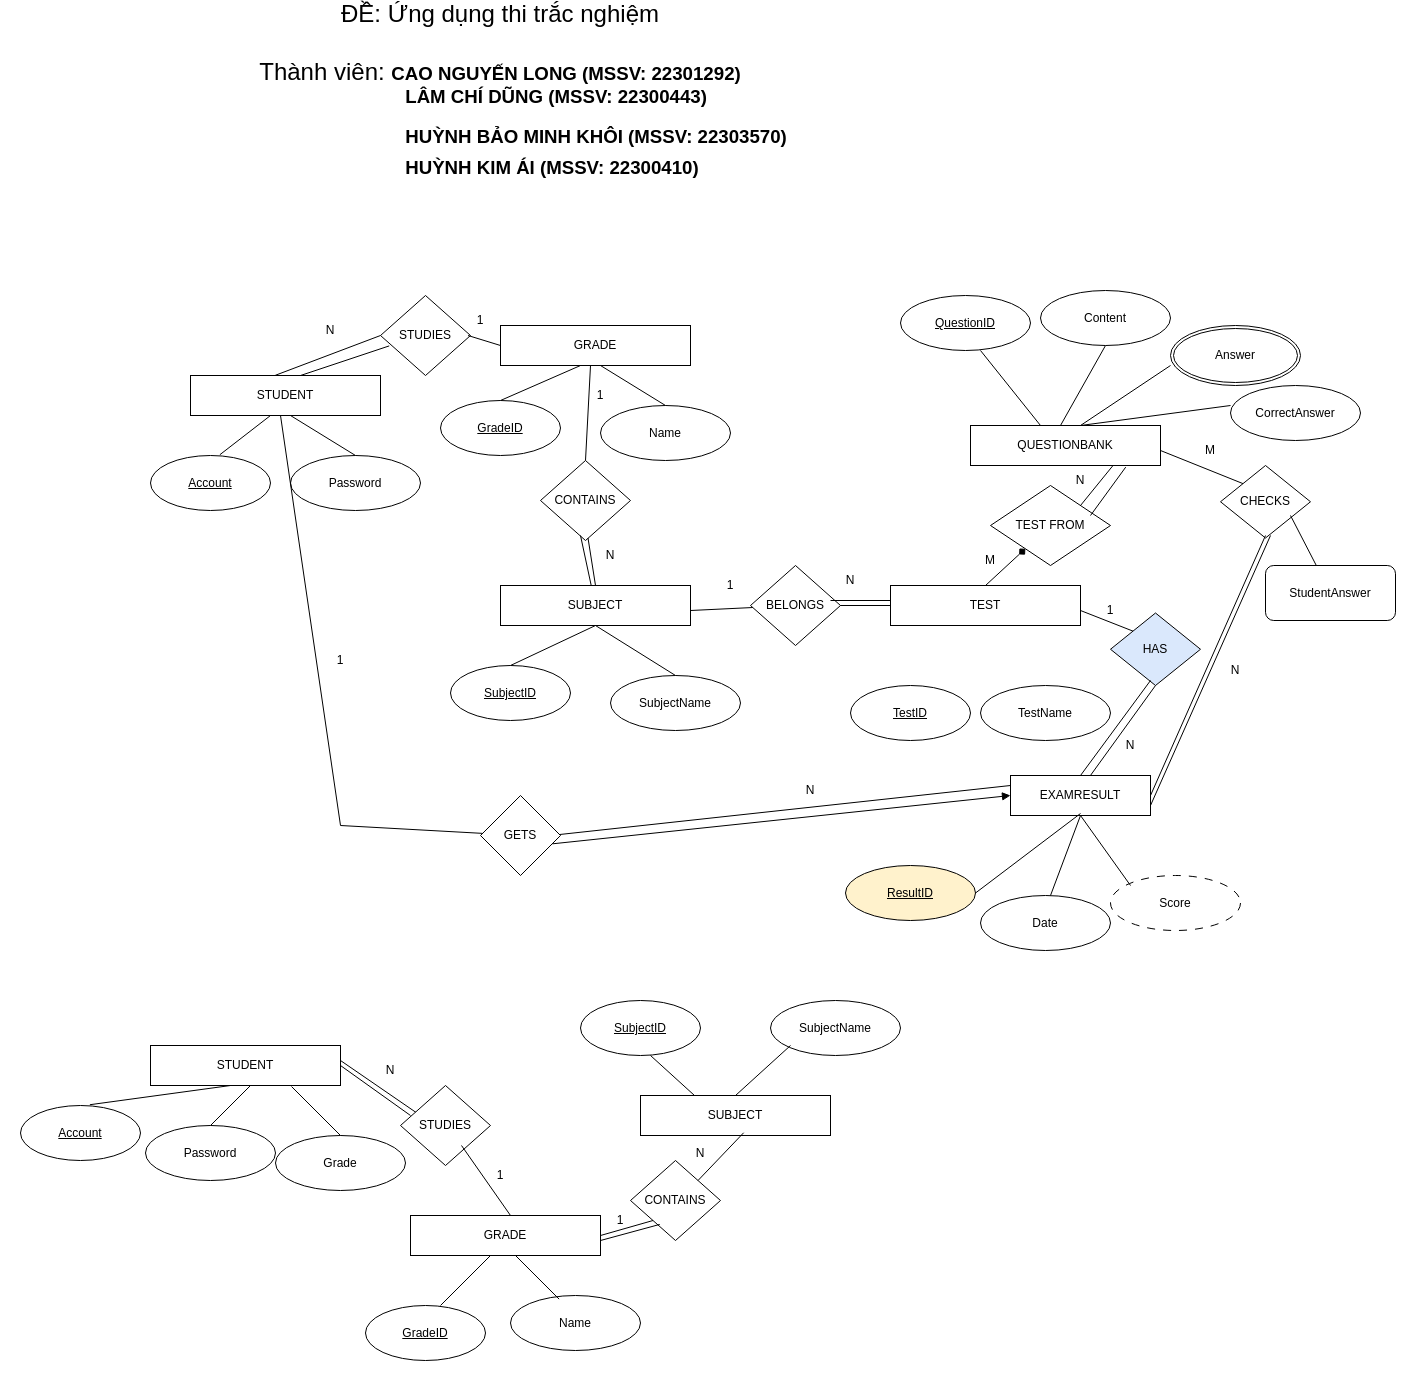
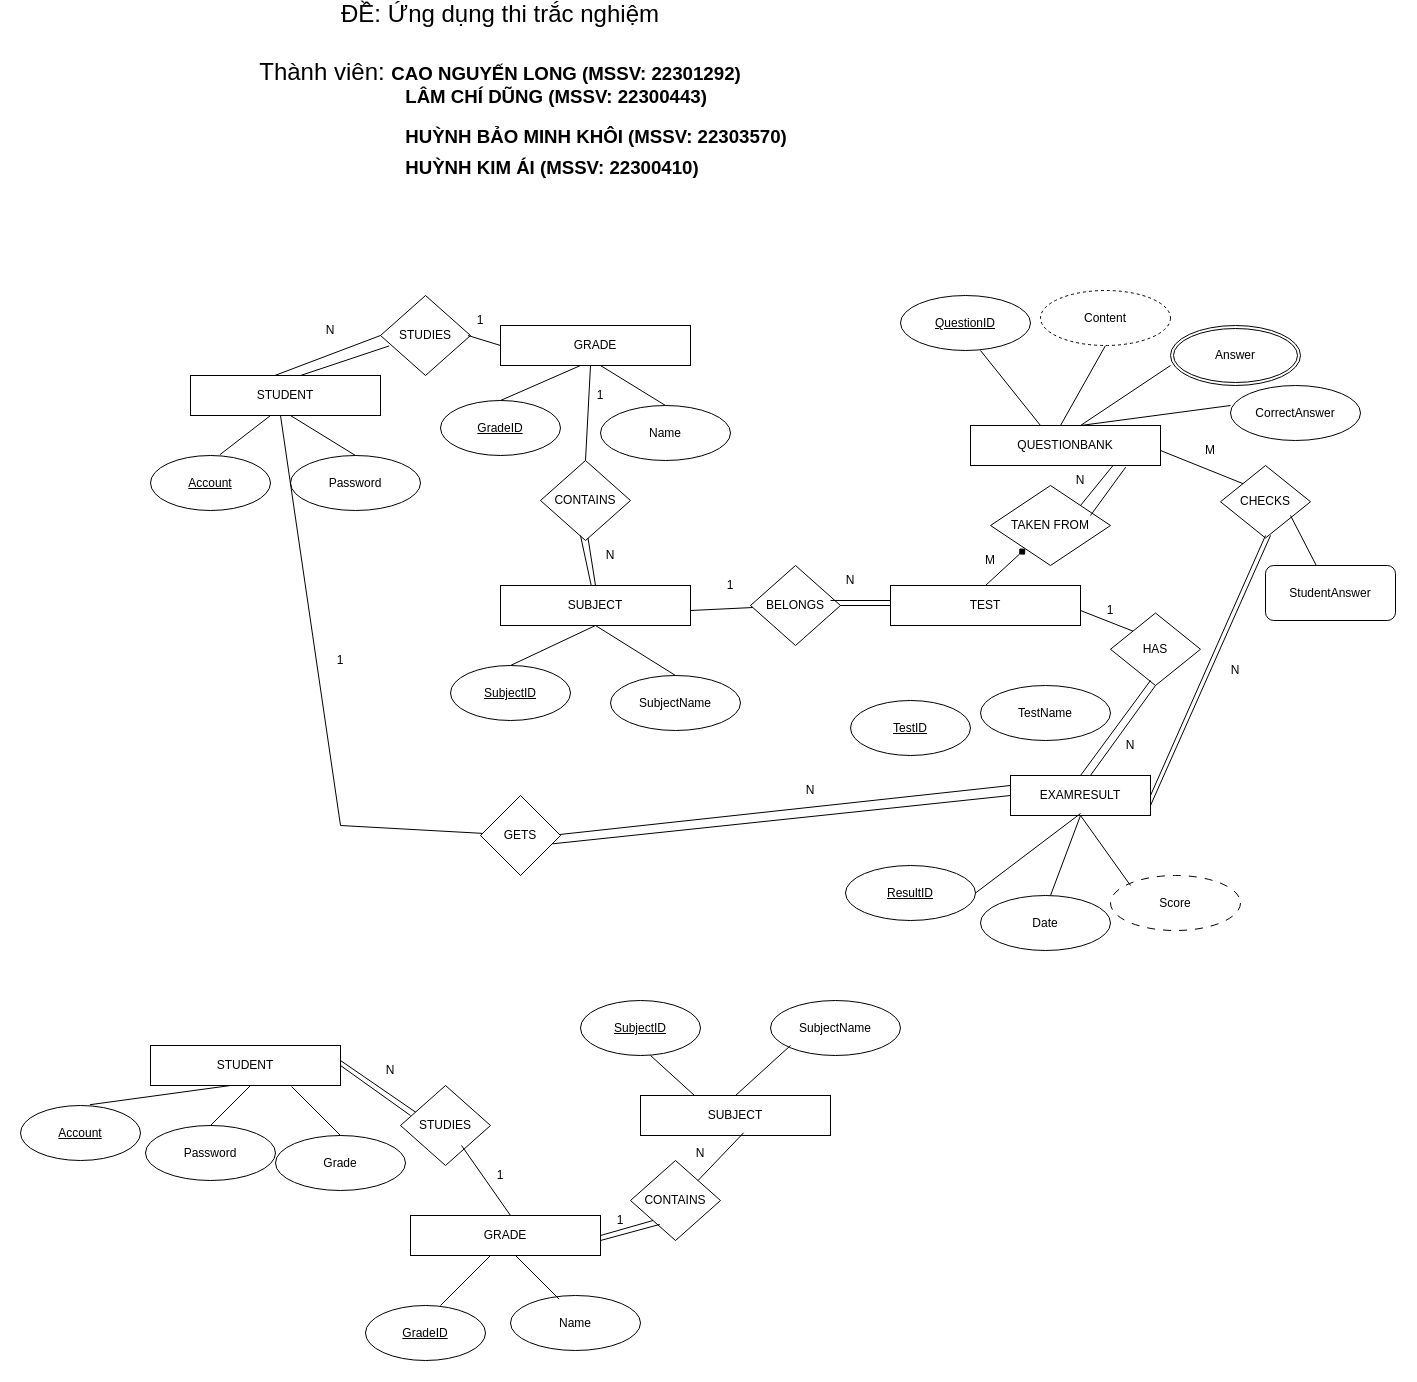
node "Content": style solid -> dashed
node "TEST FROM": label "TEST FROM" -> "TAKEN FROM"
node "HAS": fillcolor #dae8fc -> #ffffff
node "TestID": moved (911, 713) -> (911, 728)
edge "GETS" -> "EXAMRESULT": arrowhead block -> none
node "ResultID": fillcolor #fff2cc -> #ffffff
